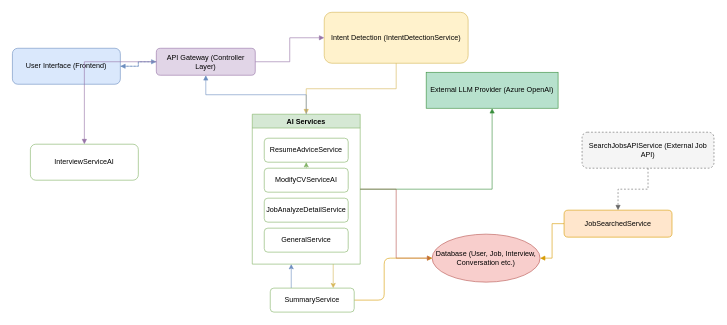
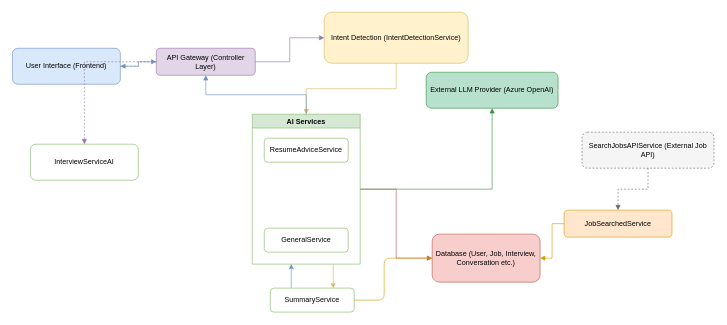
edge "API Gateway (Controller Layer)" -> "InterviewServiceAI": style solid -> dashed
node "External LLM Provider (Azure OpenAI)": shape rectangle -> rounded rectangle
edge "ModifyCVServiceAI" -> "ResumeAdviceService": removed
node "ModifyCVServiceAI": removed
node "JobAnalyzeDetailService": removed
node "Database (User, Job, Interview, Conversation etc.)": shape ellipse -> rounded rectangle
